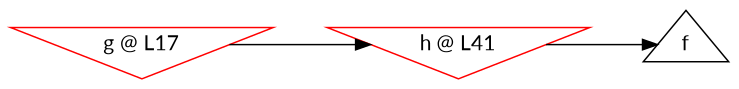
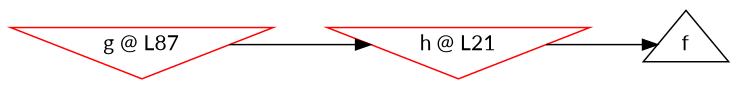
node "g @ L17": label "g @ L17" -> "g @ L87"
node "h @ L41": label "h @ L41" -> "h @ L21"
